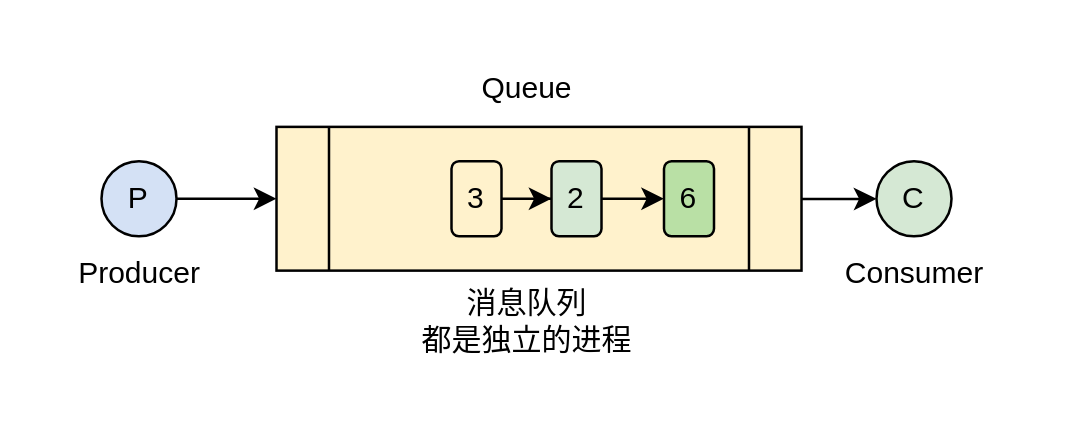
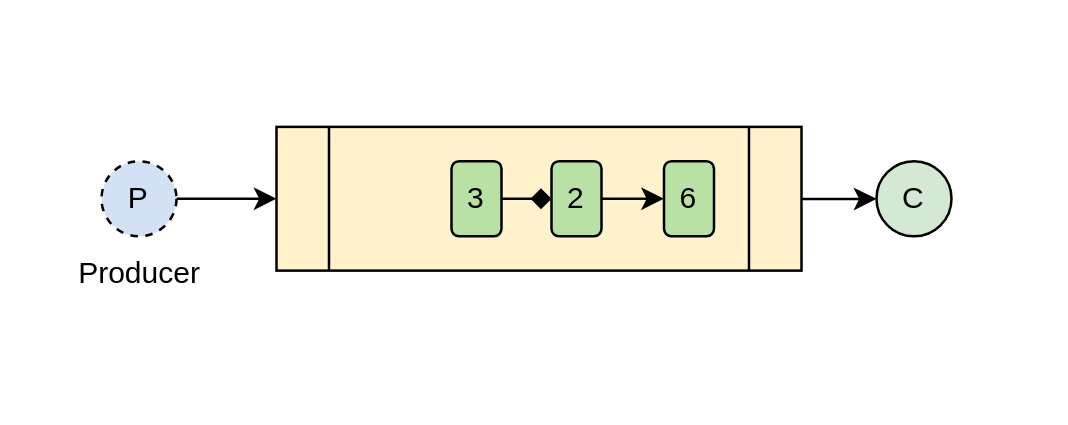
node "Queue": removed
node "P": style solid -> dashed
node "3": fillcolor #fff2cc -> #b9e0a5
edge "3" -> "2": arrowhead classic -> diamond
node "2": fillcolor #d5e8d4 -> #b9e0a5
node "Consumer": removed
node "消息队列 都是独立的进程": removed
